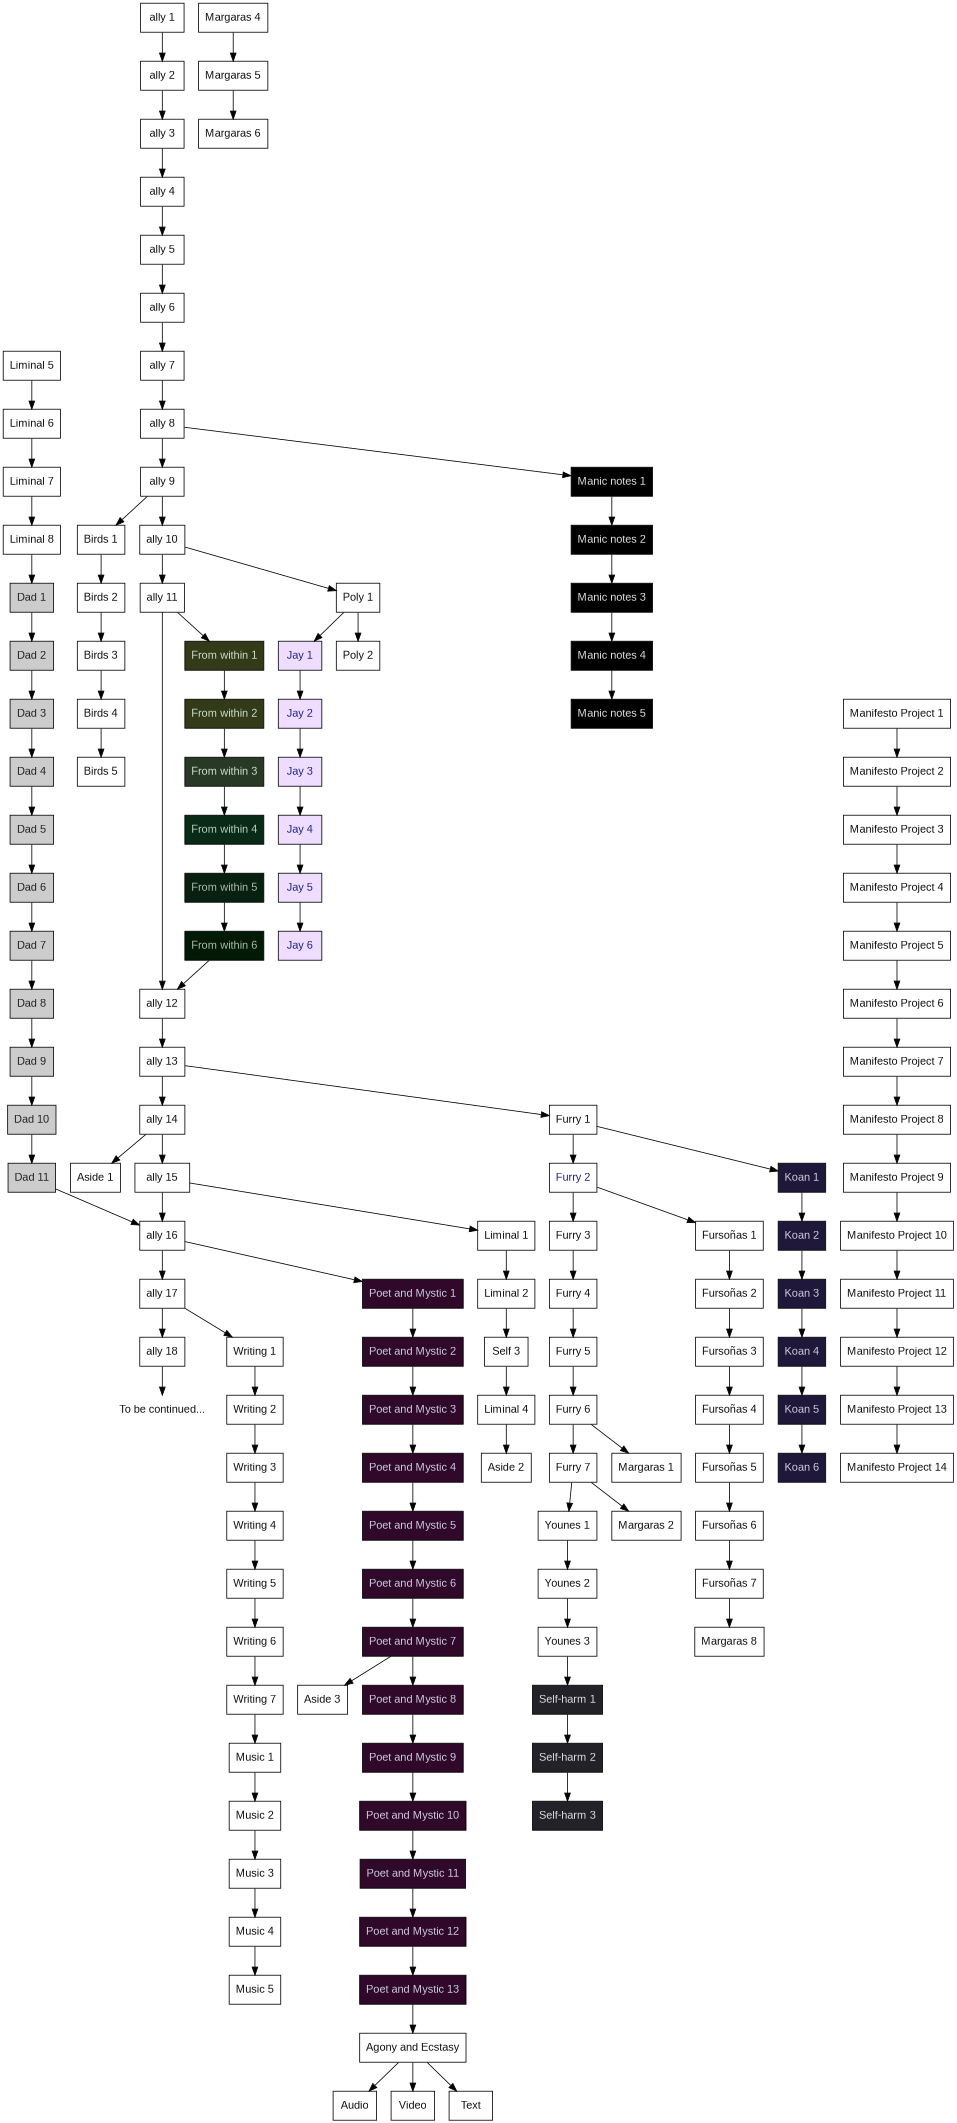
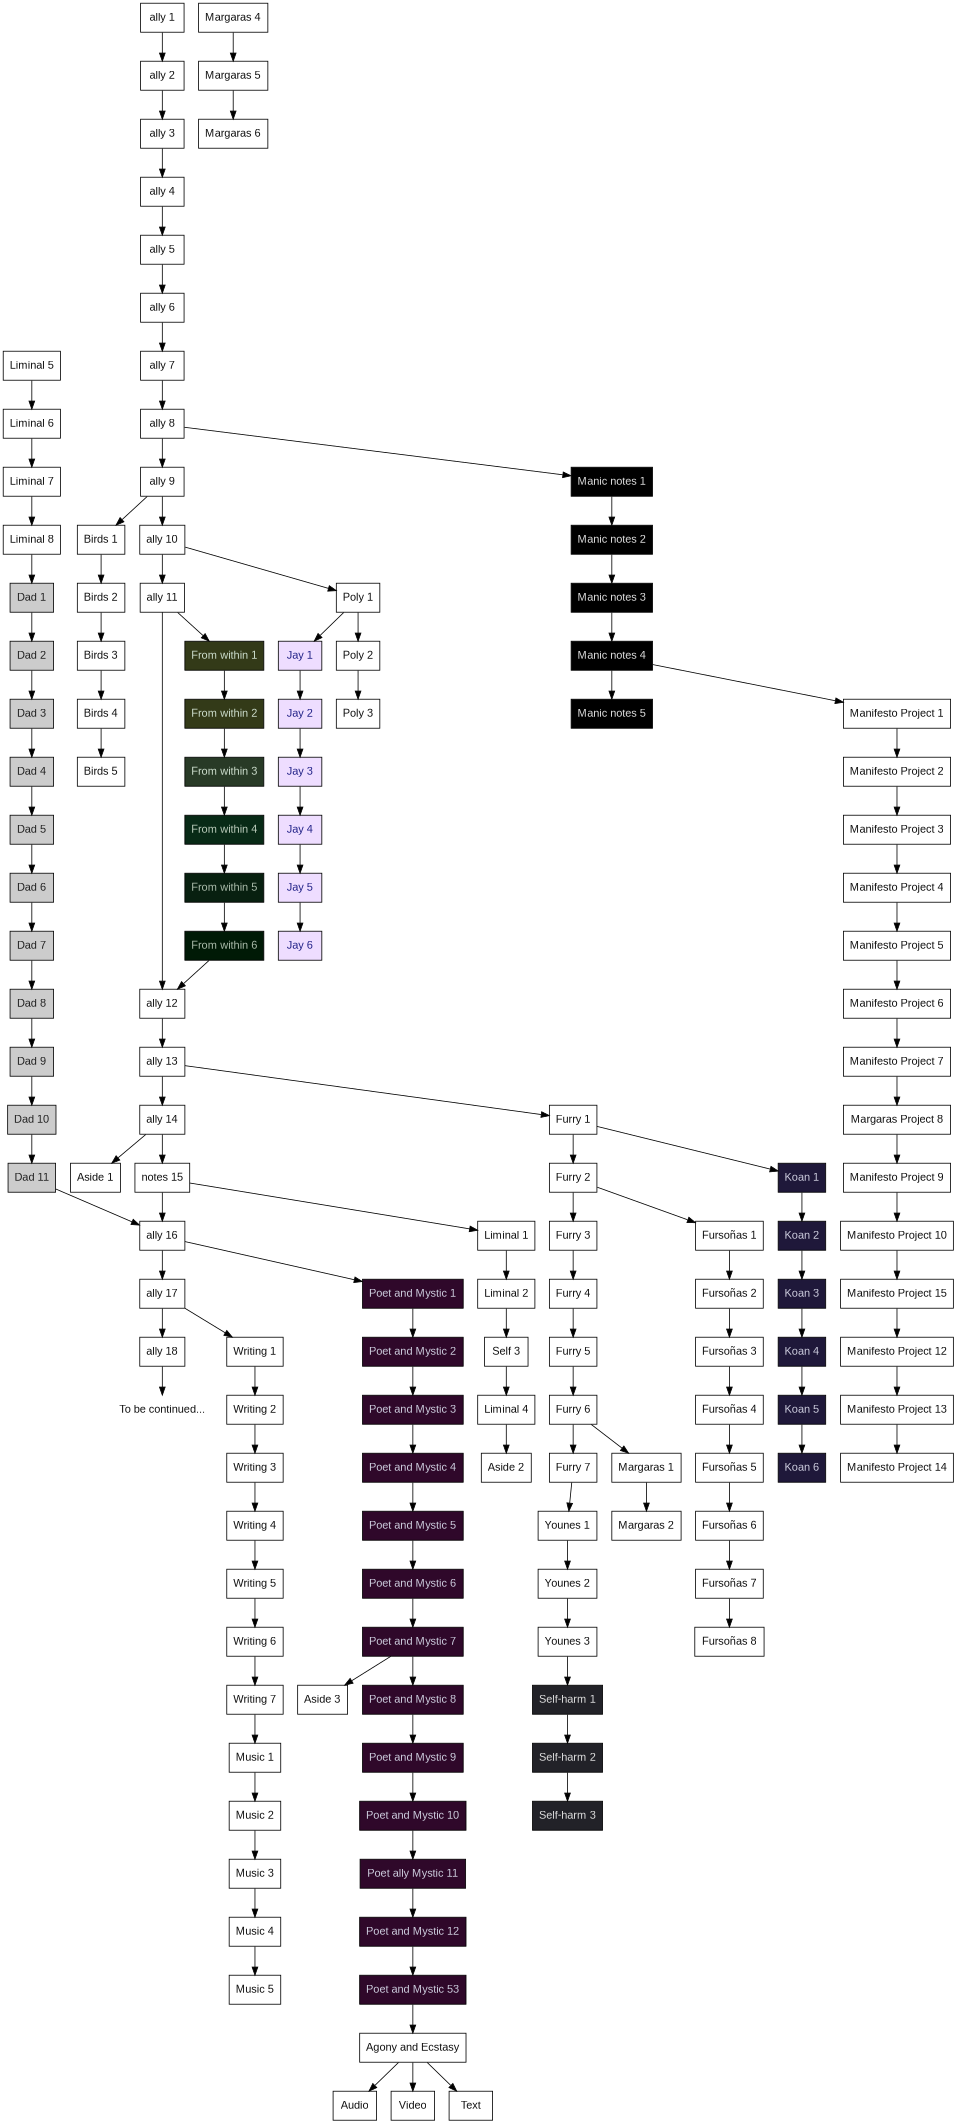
edge "Manic notes 4" -> "Manifesto Project 1": added
node "Poly 3": added
node "Manifesto Project 8": label "Manifesto Project 8" -> "Margaras Project 8"
node "ally 15": label "ally 15" -> "notes 15"
node "Furry 2": fontcolor #222288 -> #111111
node "Manifesto Project 11": label "Manifesto Project 11" -> "Manifesto Project 15"
edge "Furry 7" -> "Margaras 2": now "Margaras 1" -> "Margaras 2"
node "Margaras 8": label "Margaras 8" -> "Fursoñas 8"
node "Poet and Mystic 11": label "Poet and Mystic 11" -> "Poet ally Mystic 11"
node "Poet and Mystic 13": label "Poet and Mystic 13" -> "Poet and Mystic 53"
